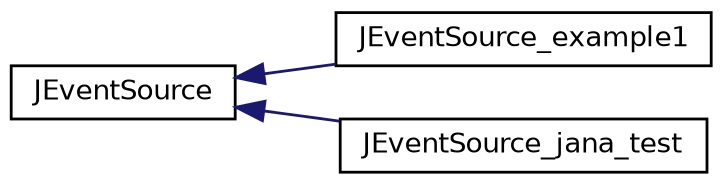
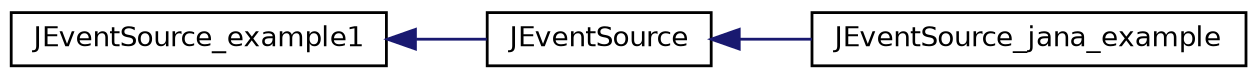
edge "JEventSource_example1" -> "JEventSource": reversed
node "JEventSource_jana_test": label "JEventSource_jana_test" -> "JEventSource_jana_example"
